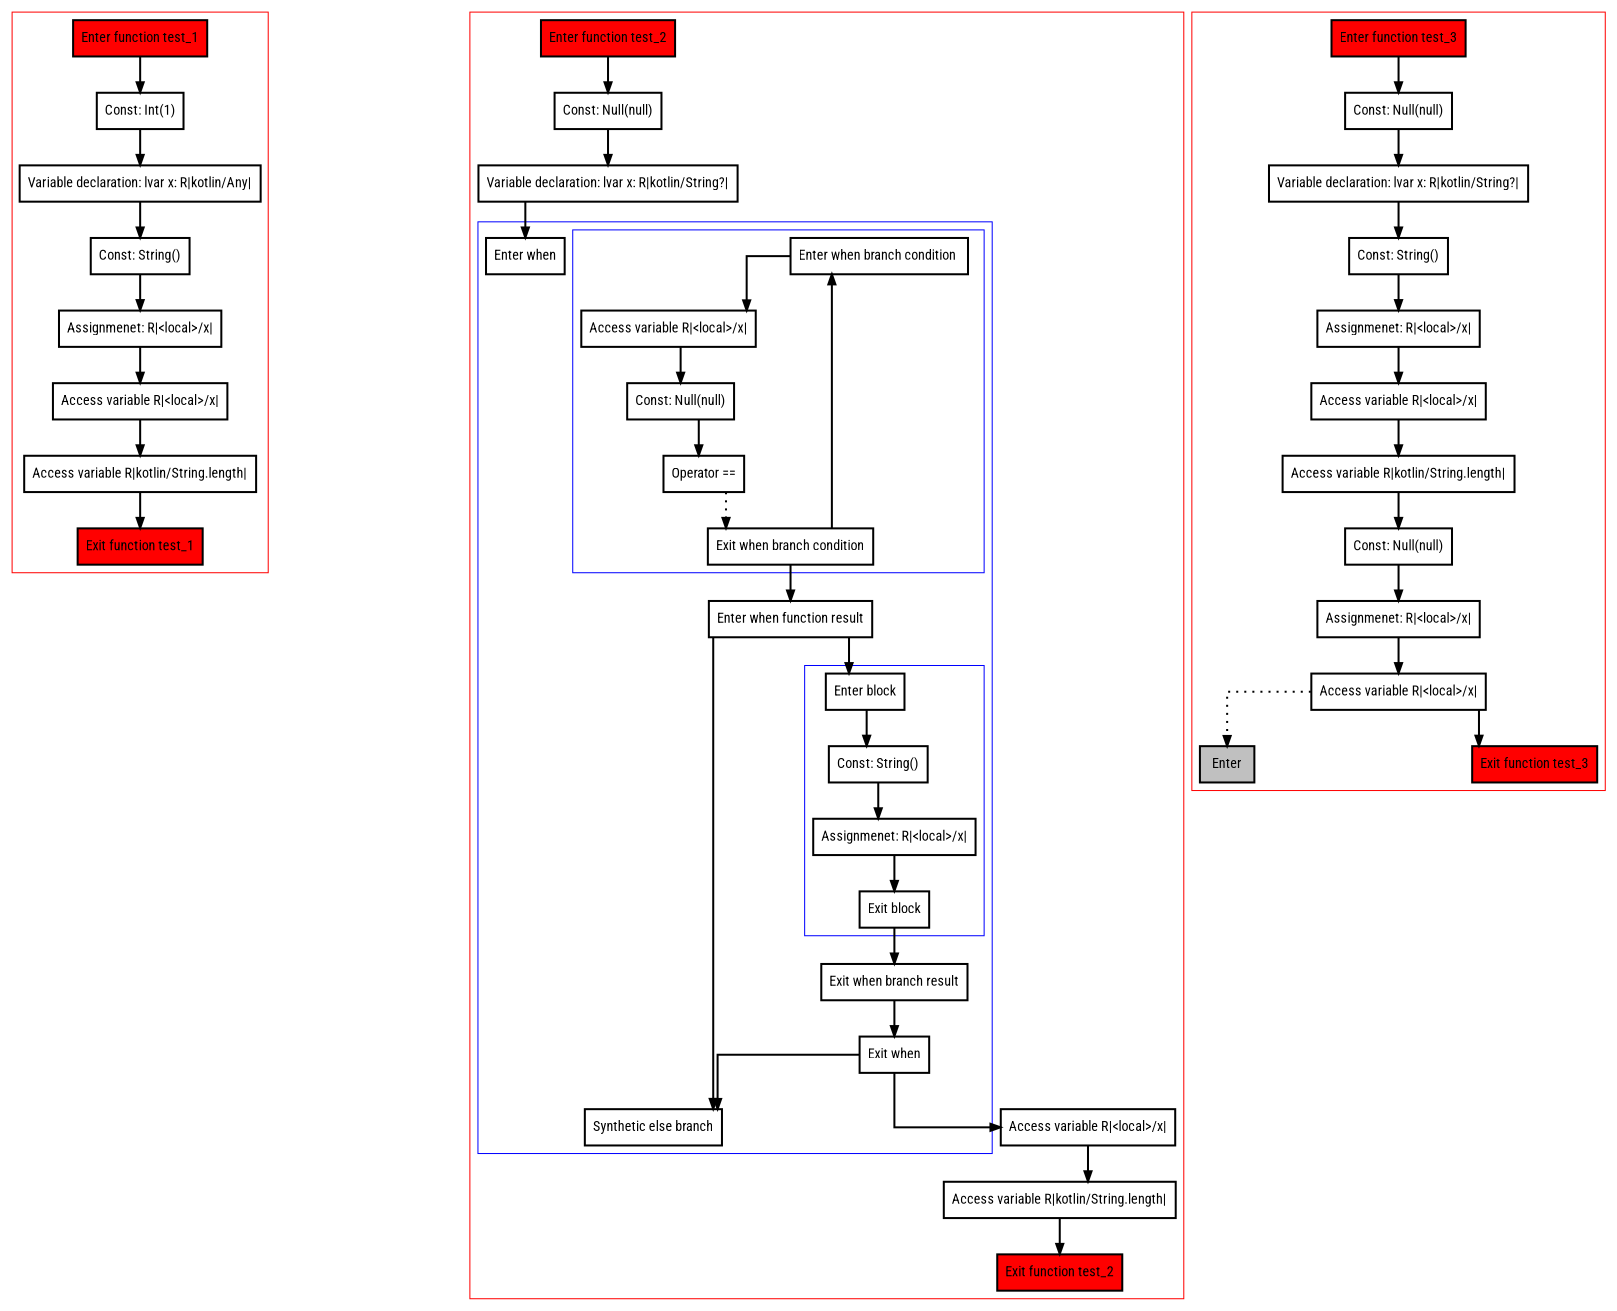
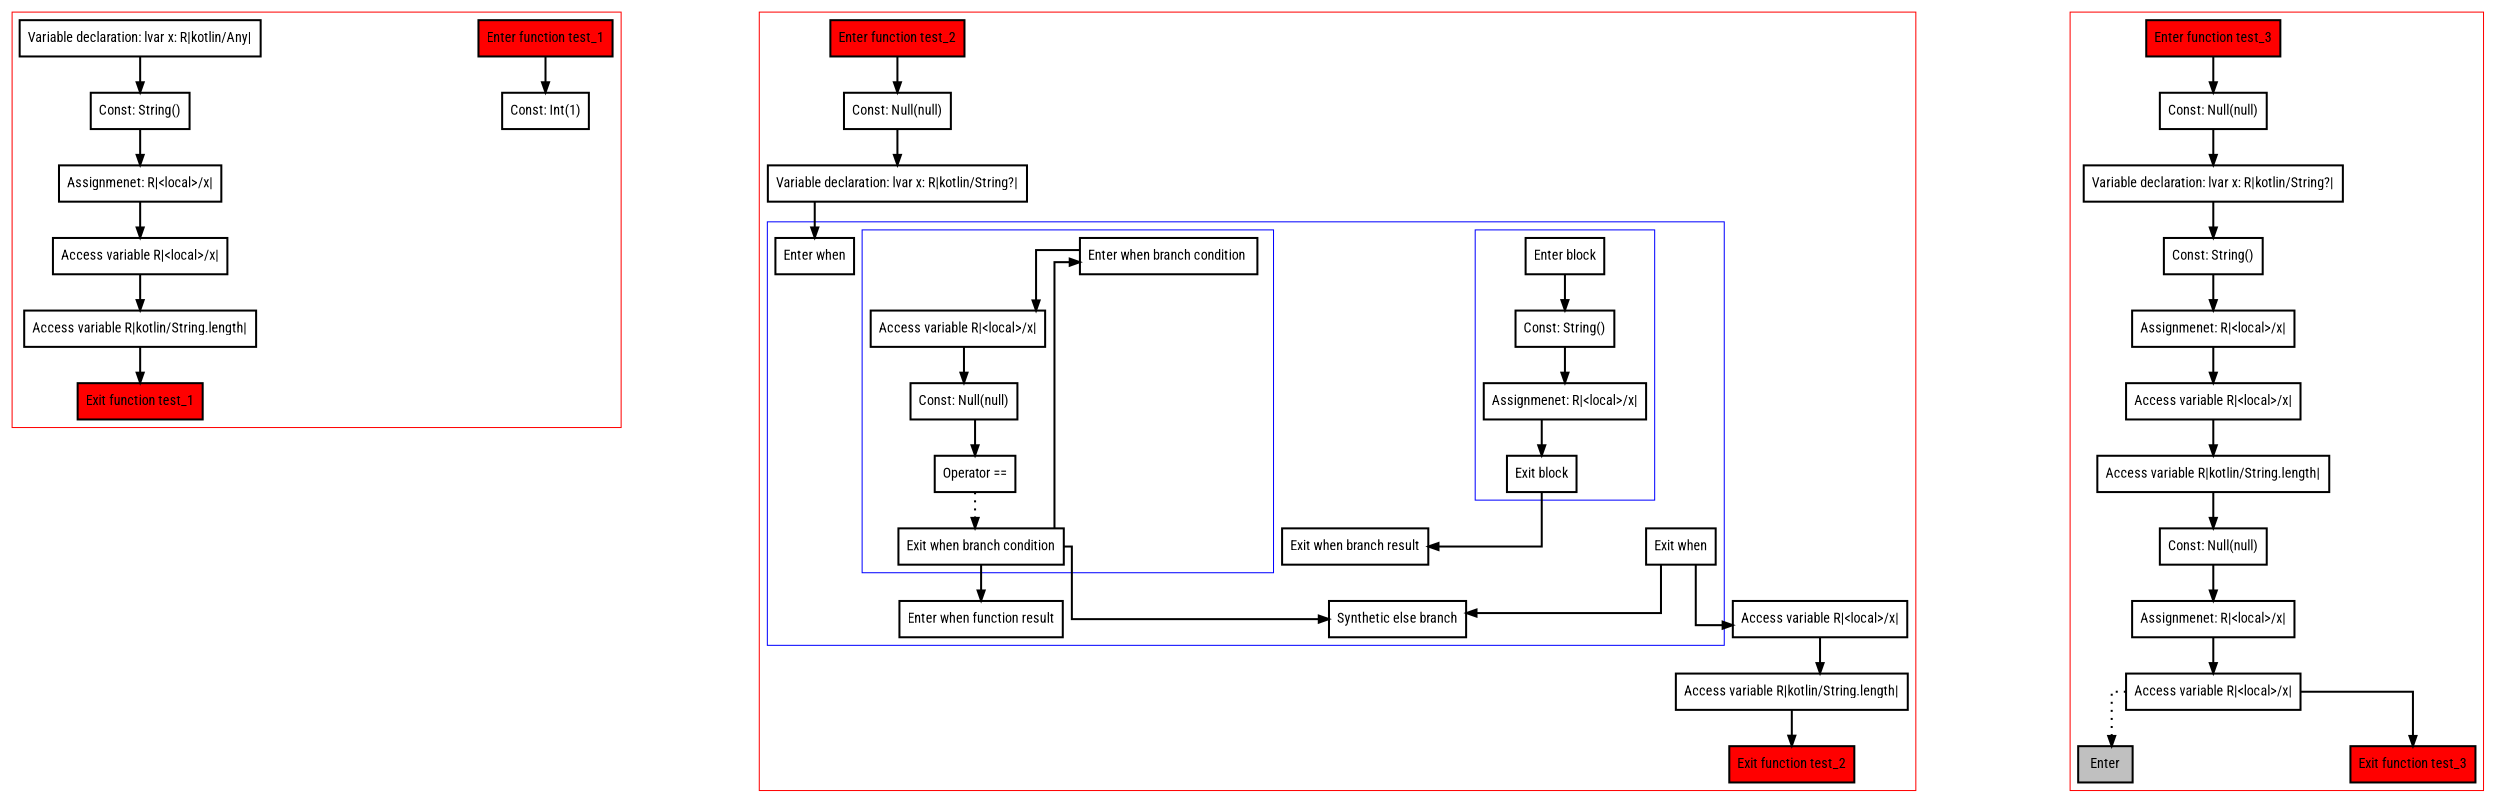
edge "Const: Int(1)" -> "Variable declaration: lvar x: R|kotlin/Any|": removed
edge "Enter when function result" -> "Enter block": removed
edge "Enter when function result" -> "Synthetic else branch": now "Exit when branch condition" -> "Synthetic else branch"
edge "Exit when branch result" -> "Exit when": removed
